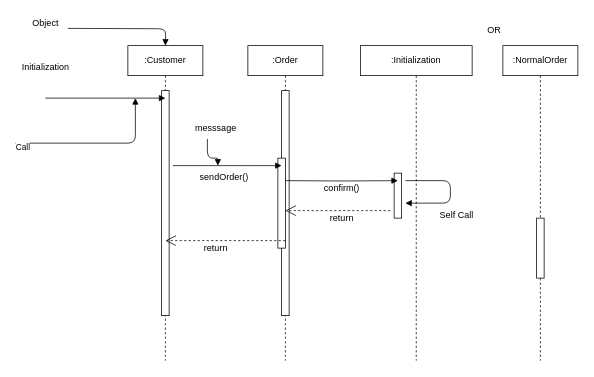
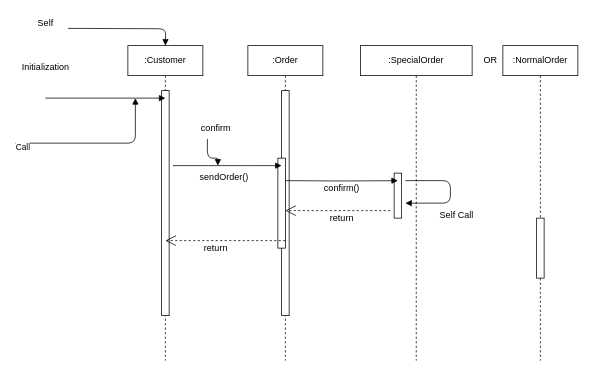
node "Object": label "Object" -> "Self"
node "OR": moved (494, 30) -> (490, 60)
node ":Initialization": label ":Initialization" -> ":SpecialOrder"
node "messsage": label "messsage" -> "confirm"
